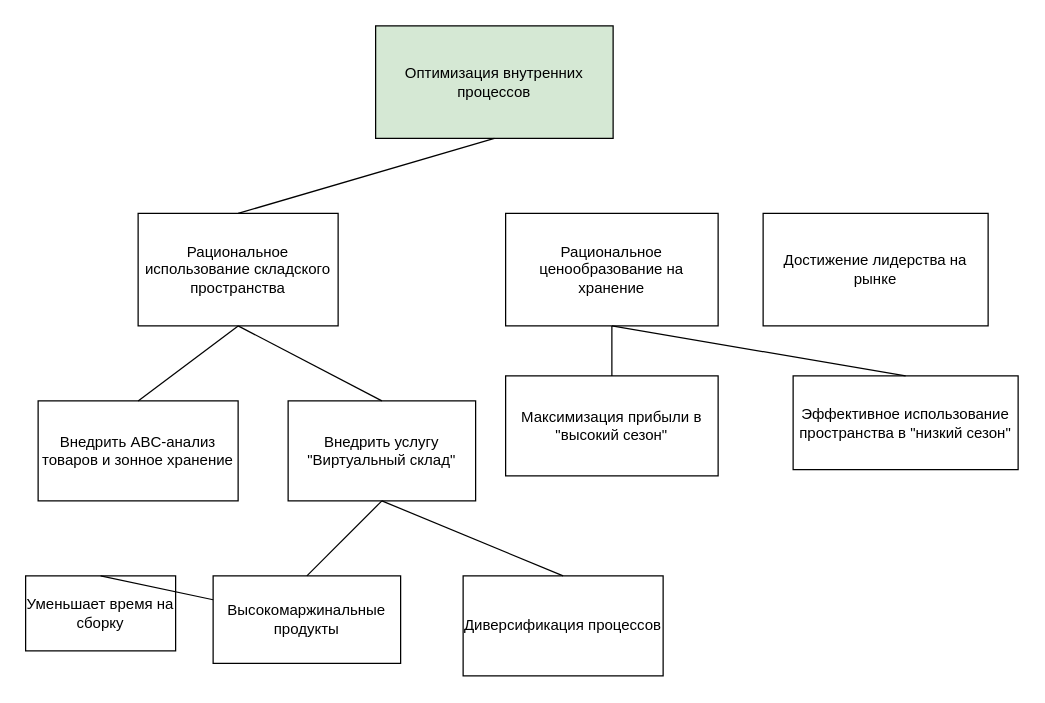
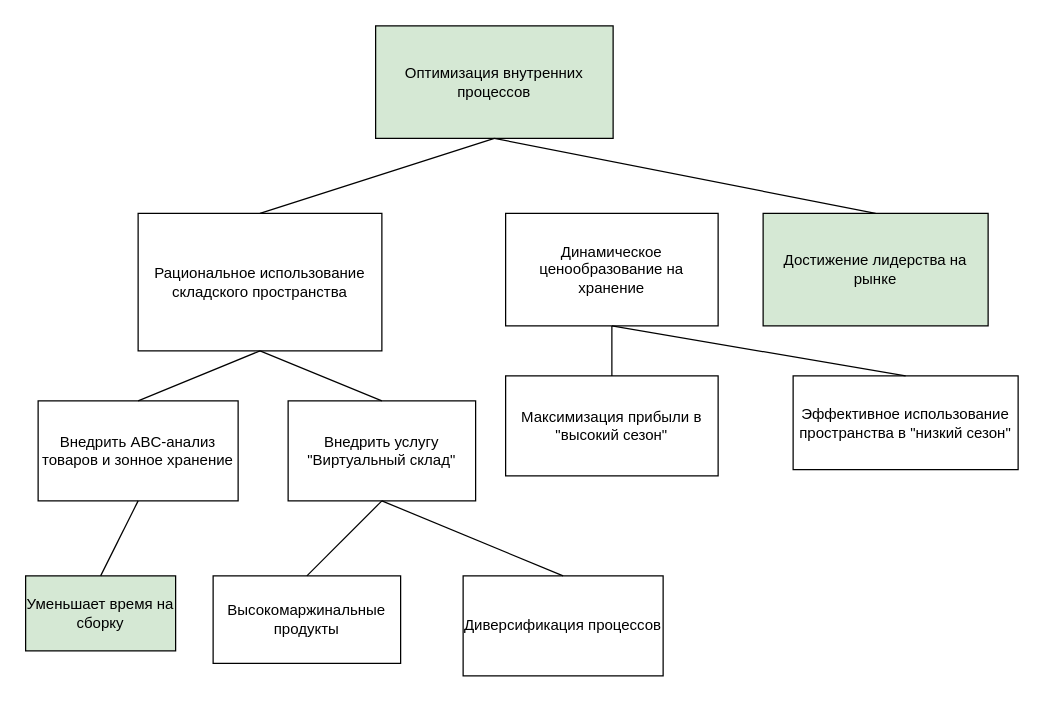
edge "Оптимизация внутренних процессов" -- "Достижение лидерства на рынке": added
node "Рациональное использование складского пространства": size 200x113 -> 244x138
node "Рациональное ценообразование на хранение": label "Рациональное ценообразование на хранение" -> "Динамическое ценообразование на хранение"
node "Достижение лидерства на рынке": fillcolor #ffffff -> #d5e8d4
edge "Уменьшает время на сборку" -- "Высокомаржинальные продукты": now "Уменьшает время на сборку" -- "Внедрить ABC-анализ товаров и зонное хранение"
node "Уменьшает время на сборку": fillcolor #ffffff -> #d5e8d4
